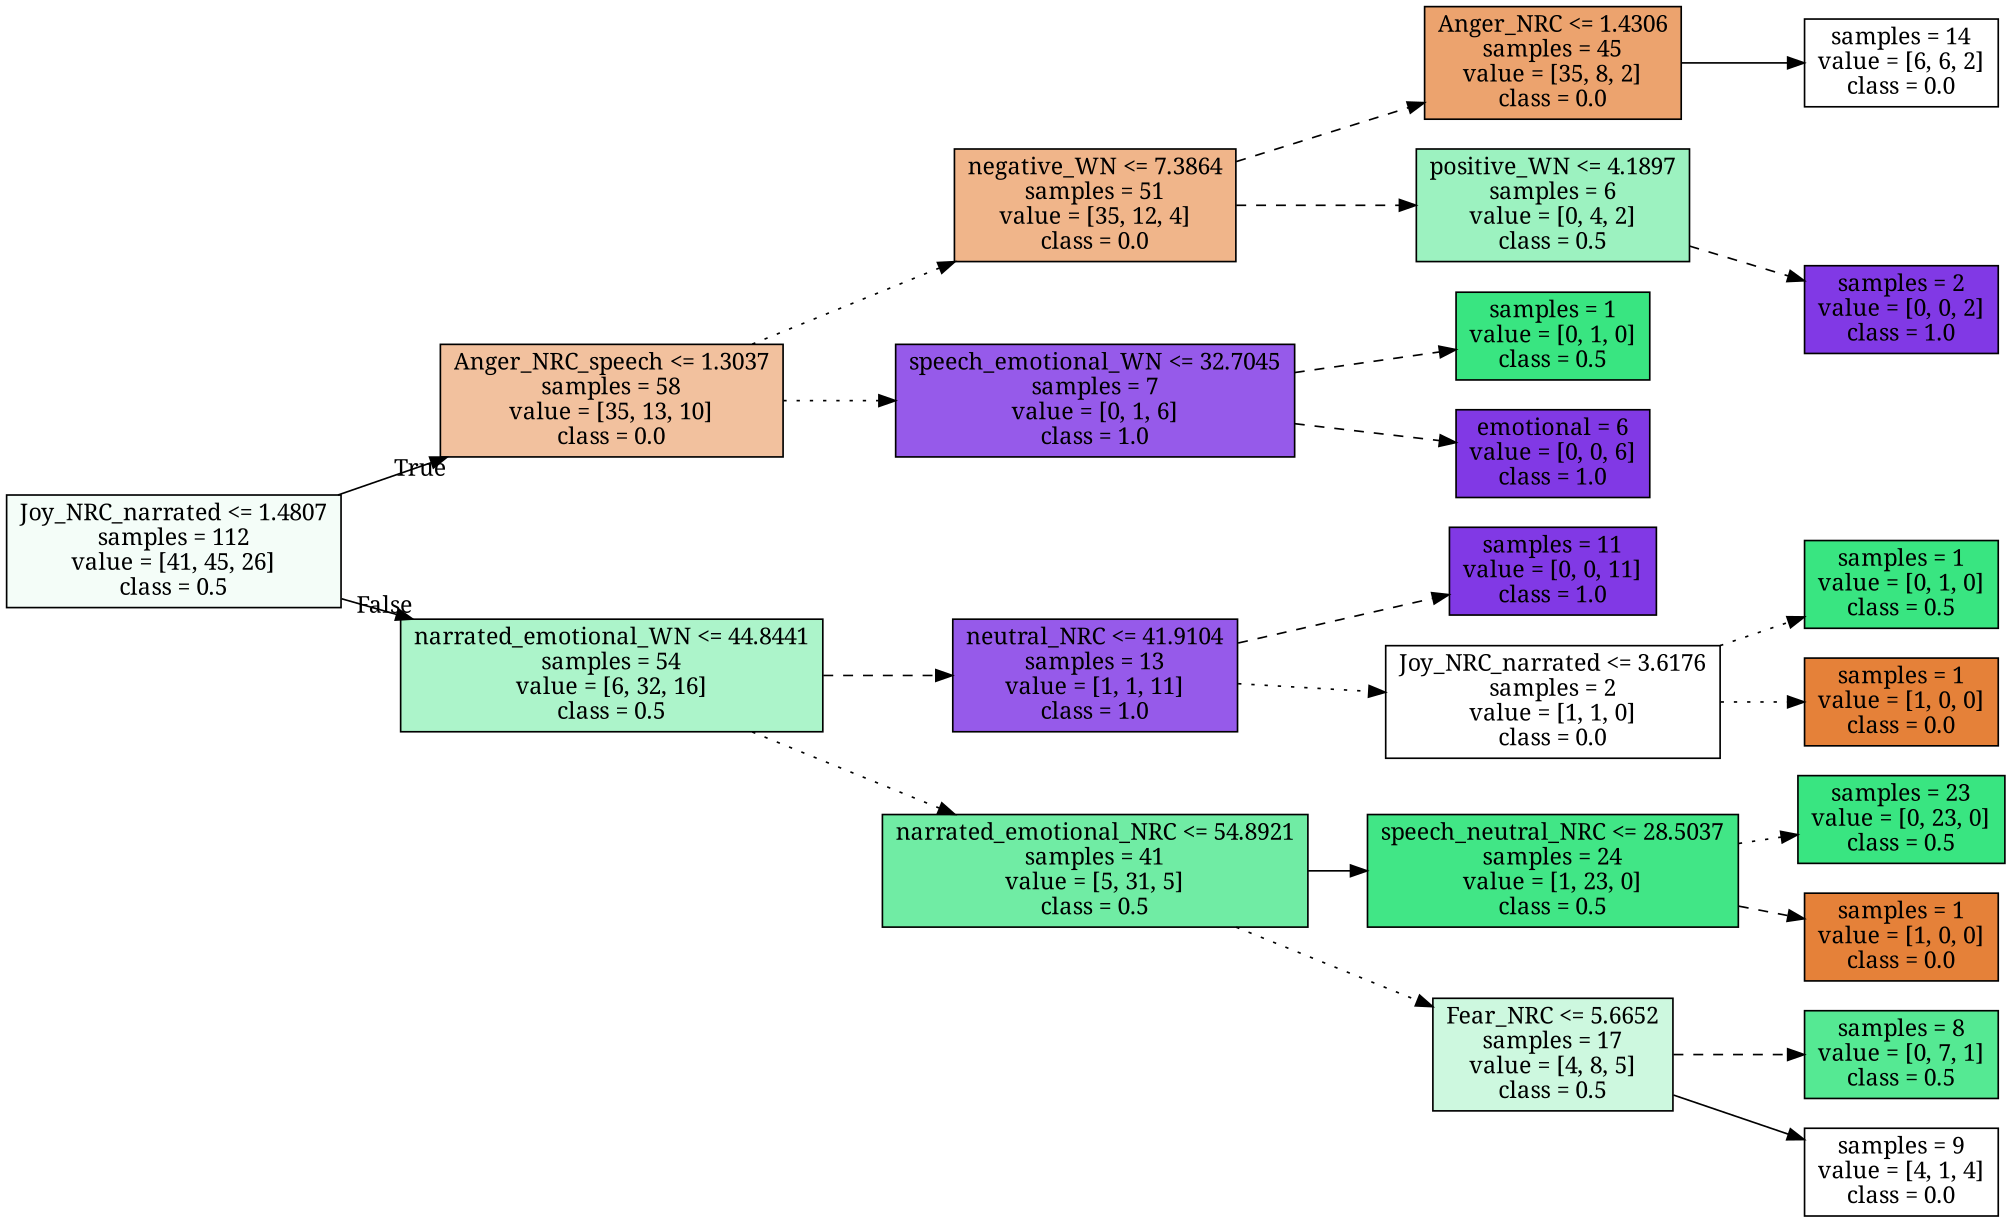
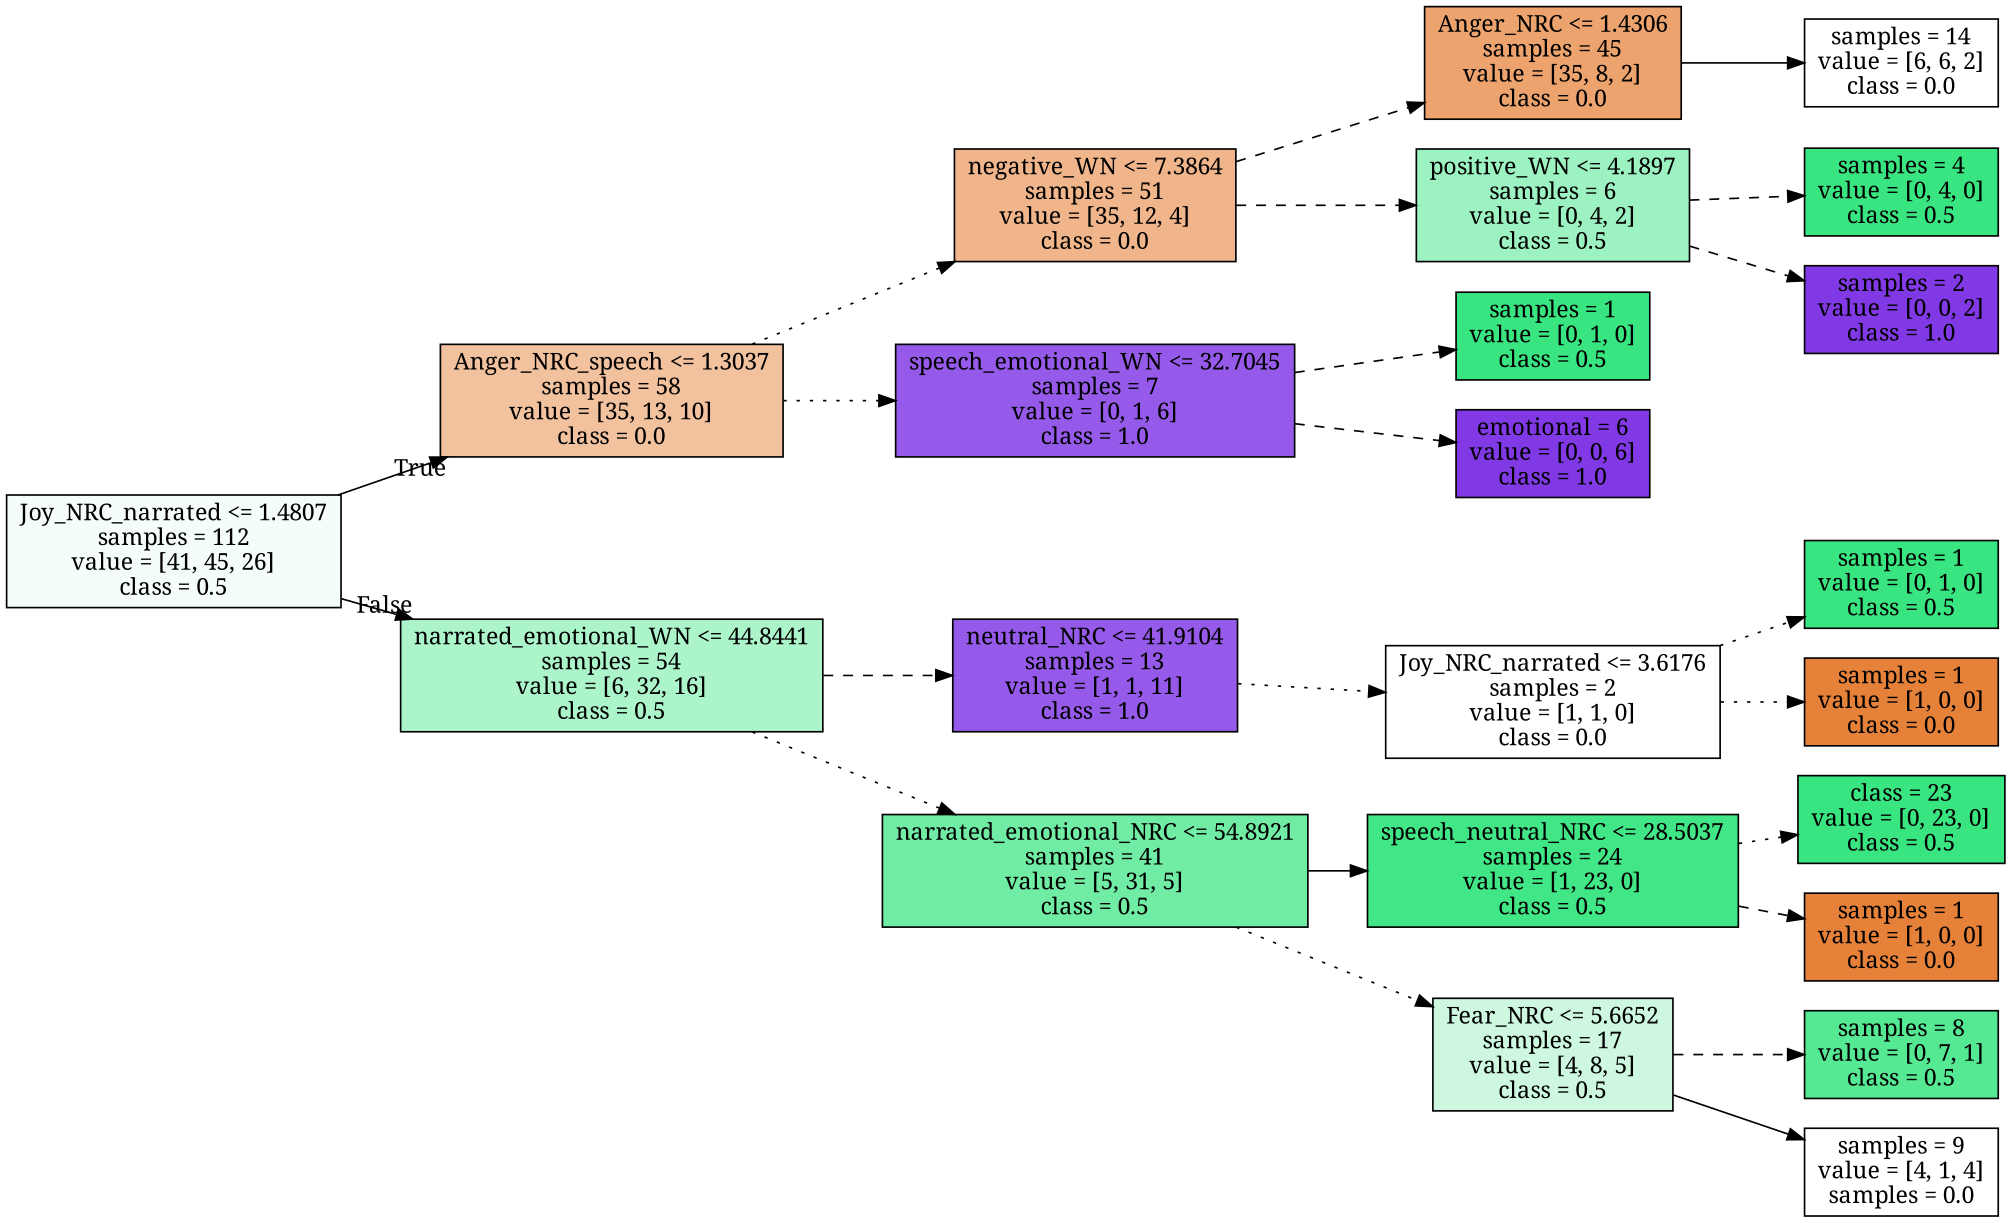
node "samples = 4 value = [0, 4, 0] class = 0.5": added
node "samples = 11 value = [0, 0, 11] class = 1.0": removed
node "samples = 23 value = [0, 23, 0] class = 0.5": label "samples = 23 value = [0, 23, 0] class = 0.5" -> "class = 23 value = [0, 23, 0] class = 0.5"
node "samples = 9 value = [4, 1, 4] class = 0.0": label "samples = 9 value = [4, 1, 4] class = 0.0" -> "samples = 9 value = [4, 1, 4] samples = 0.0"
